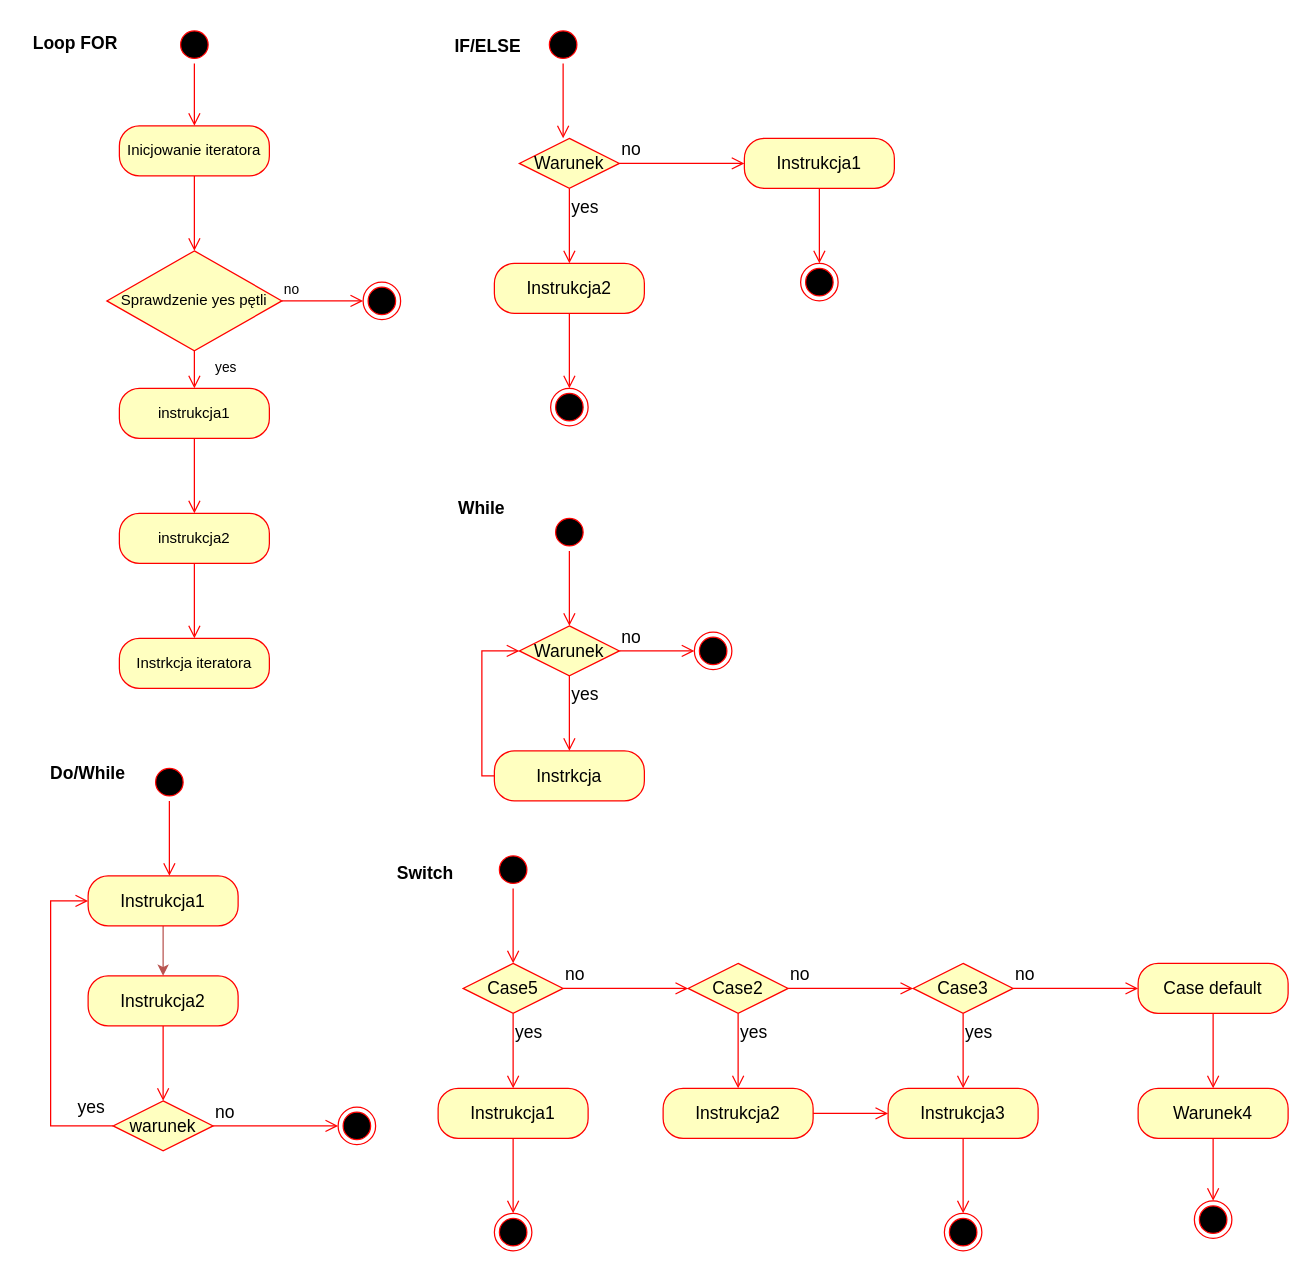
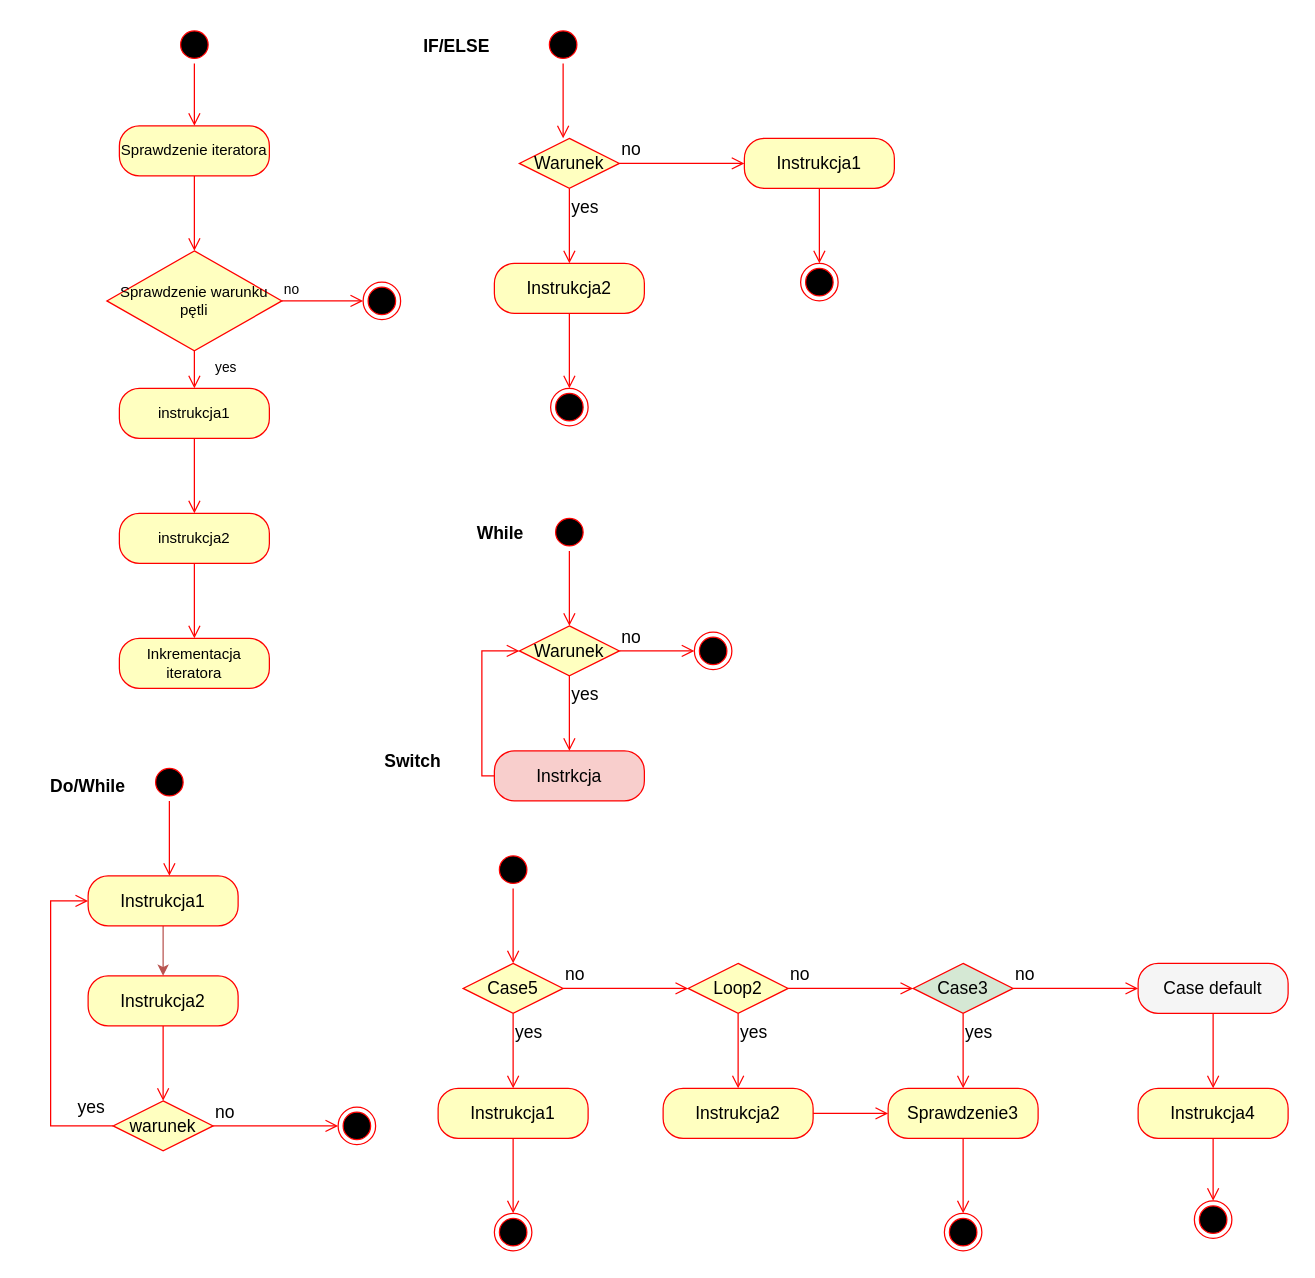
node "Loop FOR": removed
node "IF/ELSE": moved (488, 44) -> (457, 44)
node "Inicjowanie iteratora": label "Inicjowanie iteratora" -> "Sprawdzenie iteratora"
node "Sprawdzenie yes pętli": label "Sprawdzenie yes pętli" -> "Sprawdzenie warunku pętli"
node "While": moved (482, 507) -> (501, 532)
node "Instrkcja iteratora": label "Instrkcja iteratora" -> "Inkrementacja iteratora"
node "Do/While": moved (88, 772) -> (88, 784)
node "Instrkcja": fillcolor #ffffc0 -> #f8cecc
node "Switch": moved (426, 872) -> (413, 759)
node "Case2": label "Case2" -> "Loop2"
node "Case3": fillcolor #ffffc0 -> #d5e8d4
node "Case default": fillcolor #ffffc0 -> #f5f5f5
node "Instrukcja3": label "Instrukcja3" -> "Sprawdzenie3"
node "Warunek4": label "Warunek4" -> "Instrukcja4"
